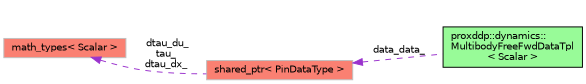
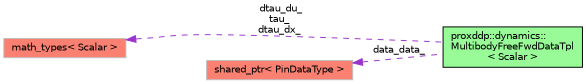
edge "shared_ptr< PinDataType >" -> "math_types< Scalar >": now "proxddp::dynamics:: MultibodyFreeFwdDataTpl < Scalar >" -> "math_types< Scalar >"
